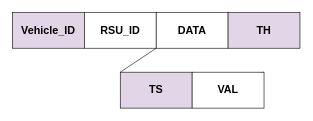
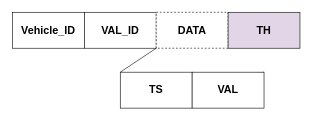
node "Vehicle_ID": fillcolor #e1d5e7 -> #ffffff
node "RSU_ID": label "RSU_ID" -> "VAL_ID"
node "DATA": style solid -> dashed
node "TS": fillcolor #e1d5e7 -> #ffffff
